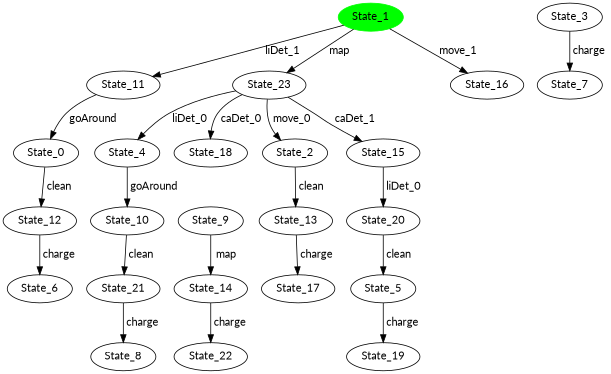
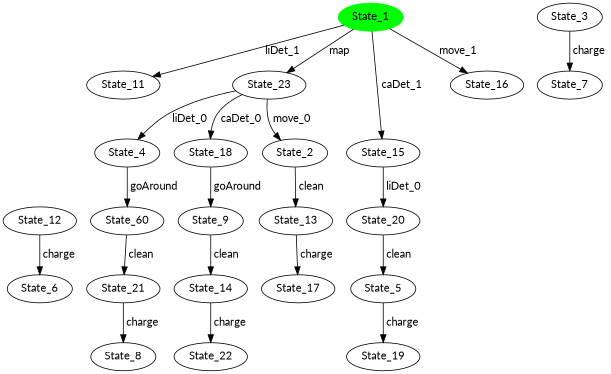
edge "State_23" -> "State_15": now "State_1" -> "State_15"
node "State_0": removed
edge "State_18" -> "State_9": added, label "goAround"
node "State_10": label "State_10" -> "State_60"
edge "State_9" -> "State_14": label " map " -> " clean "
